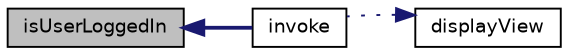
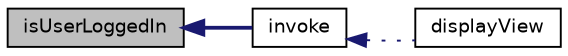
edge "invoke" -> "displayView": reversed
